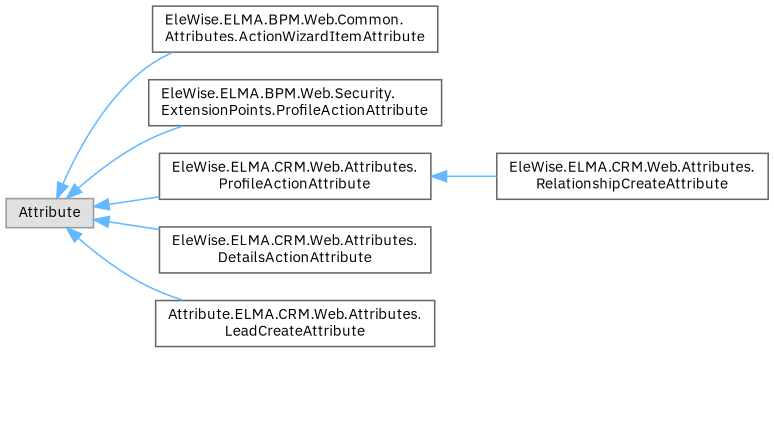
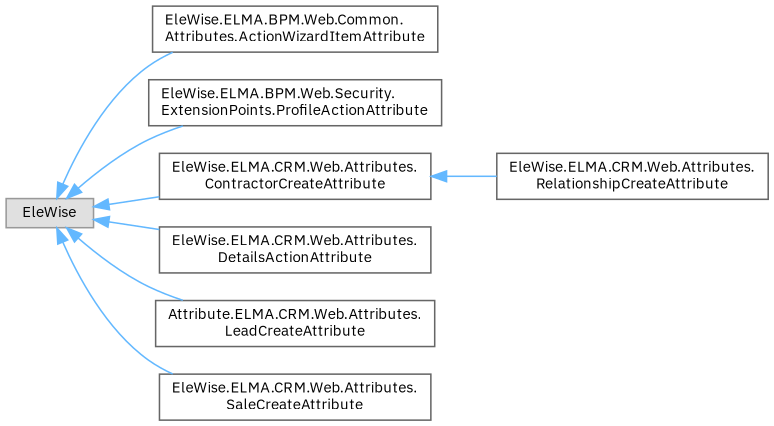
node "EleWise.ELMA.CRM.Web.Attributes. ProfileActionAttribute": label "EleWise.ELMA.CRM.Web.Attributes. ProfileActionAttribute" -> "EleWise.ELMA.CRM.Web.Attributes. ContractorCreateAttribute"
node "Attribute": label "Attribute" -> "EleWise"
node "EleWise.ELMA.CRM.Web.Attributes. SaleCreateAttribute": added
